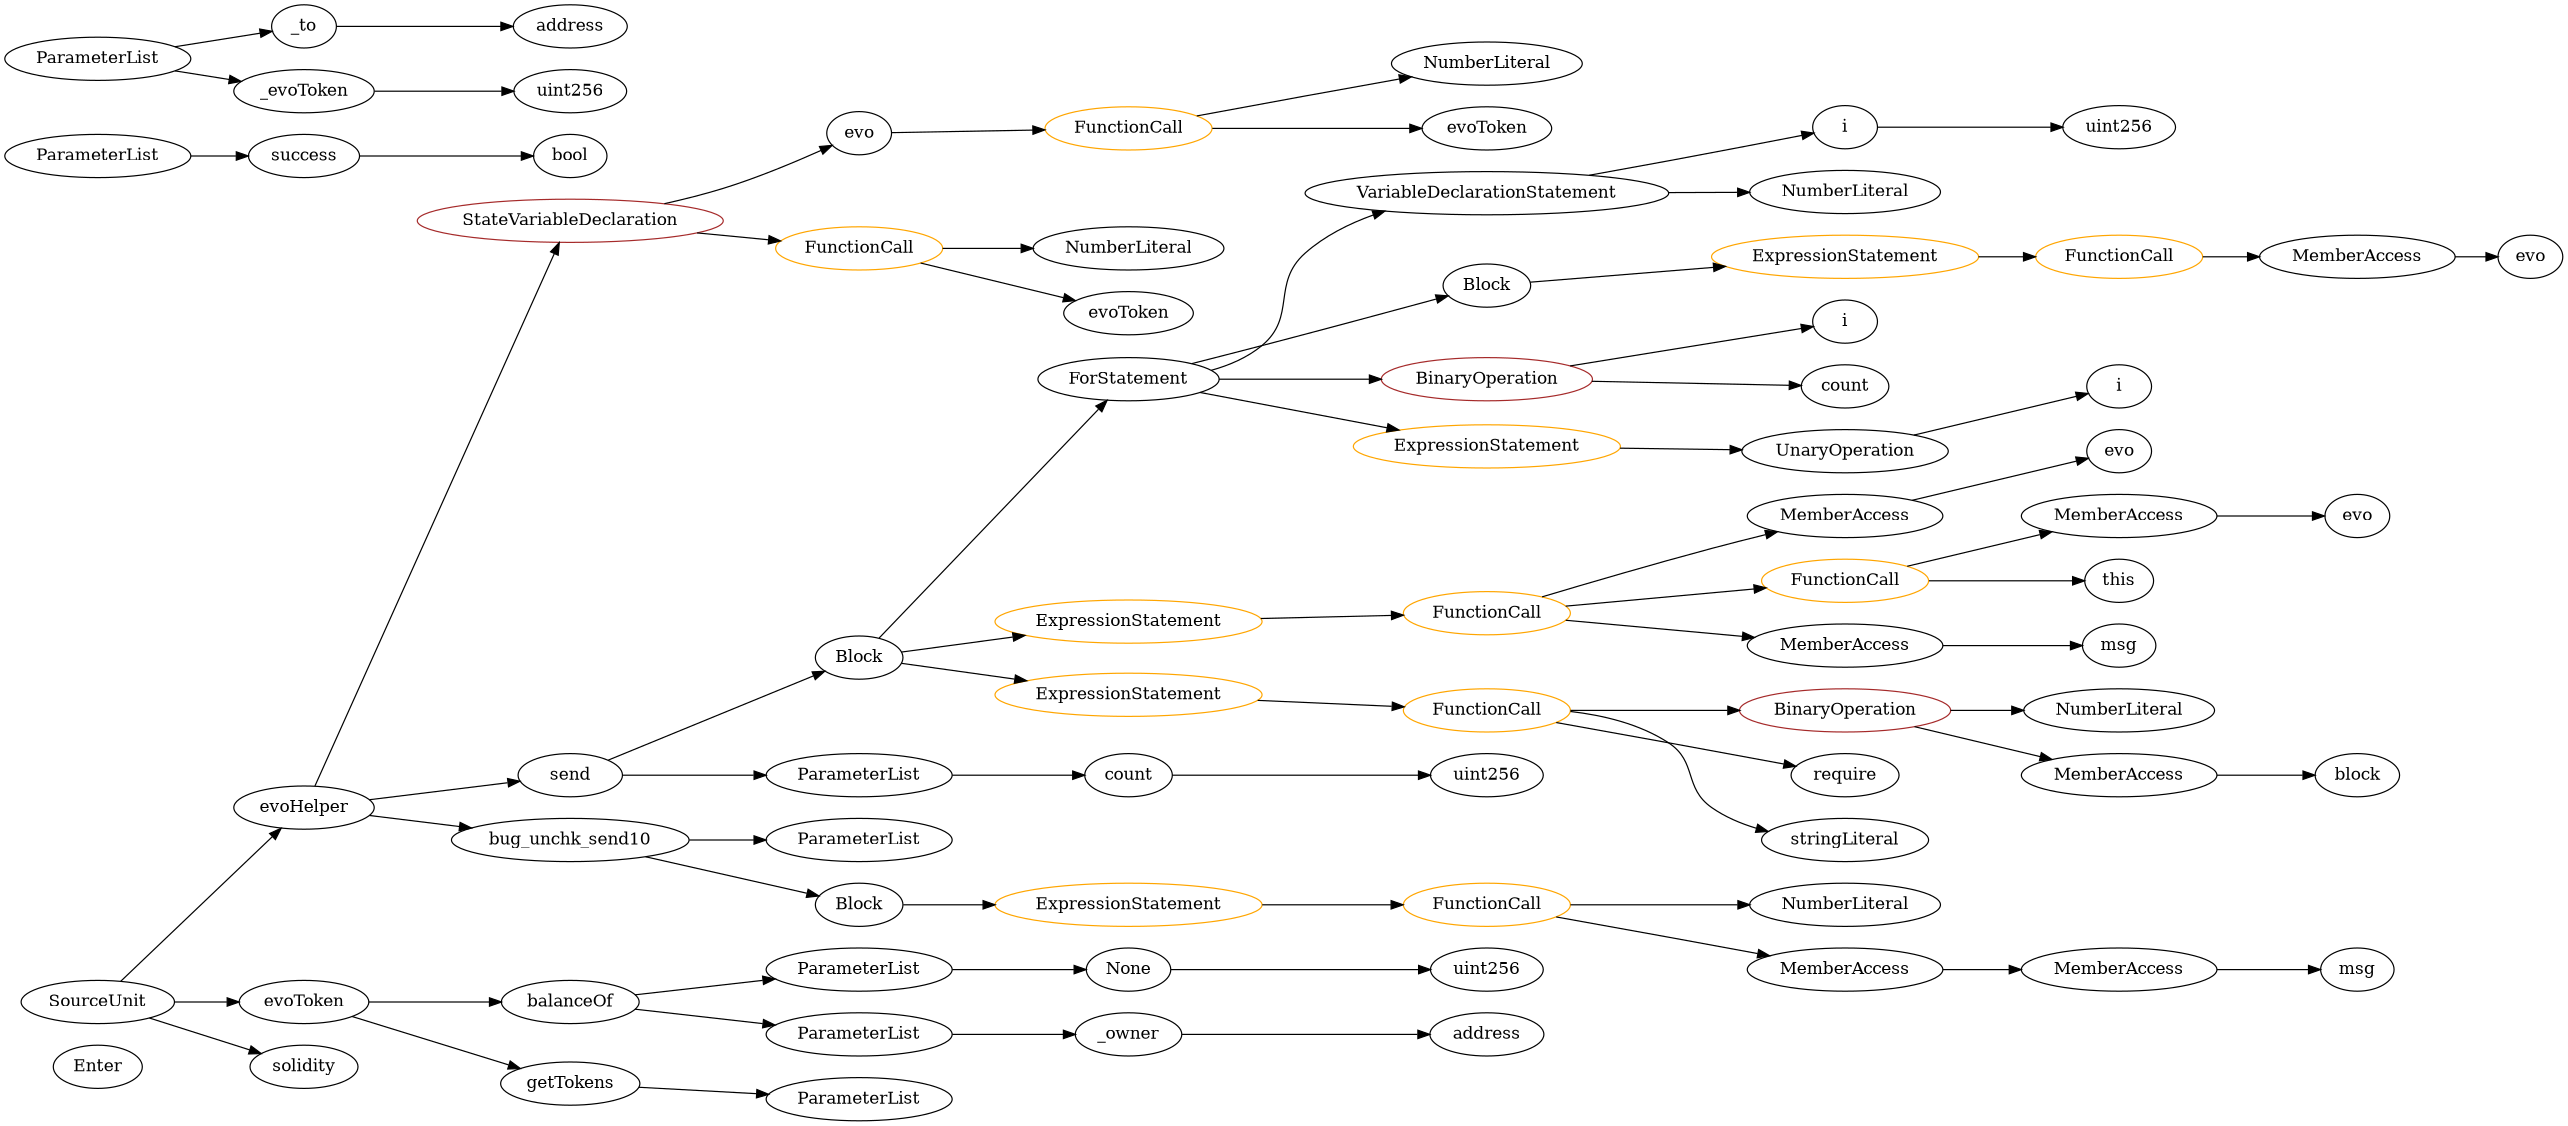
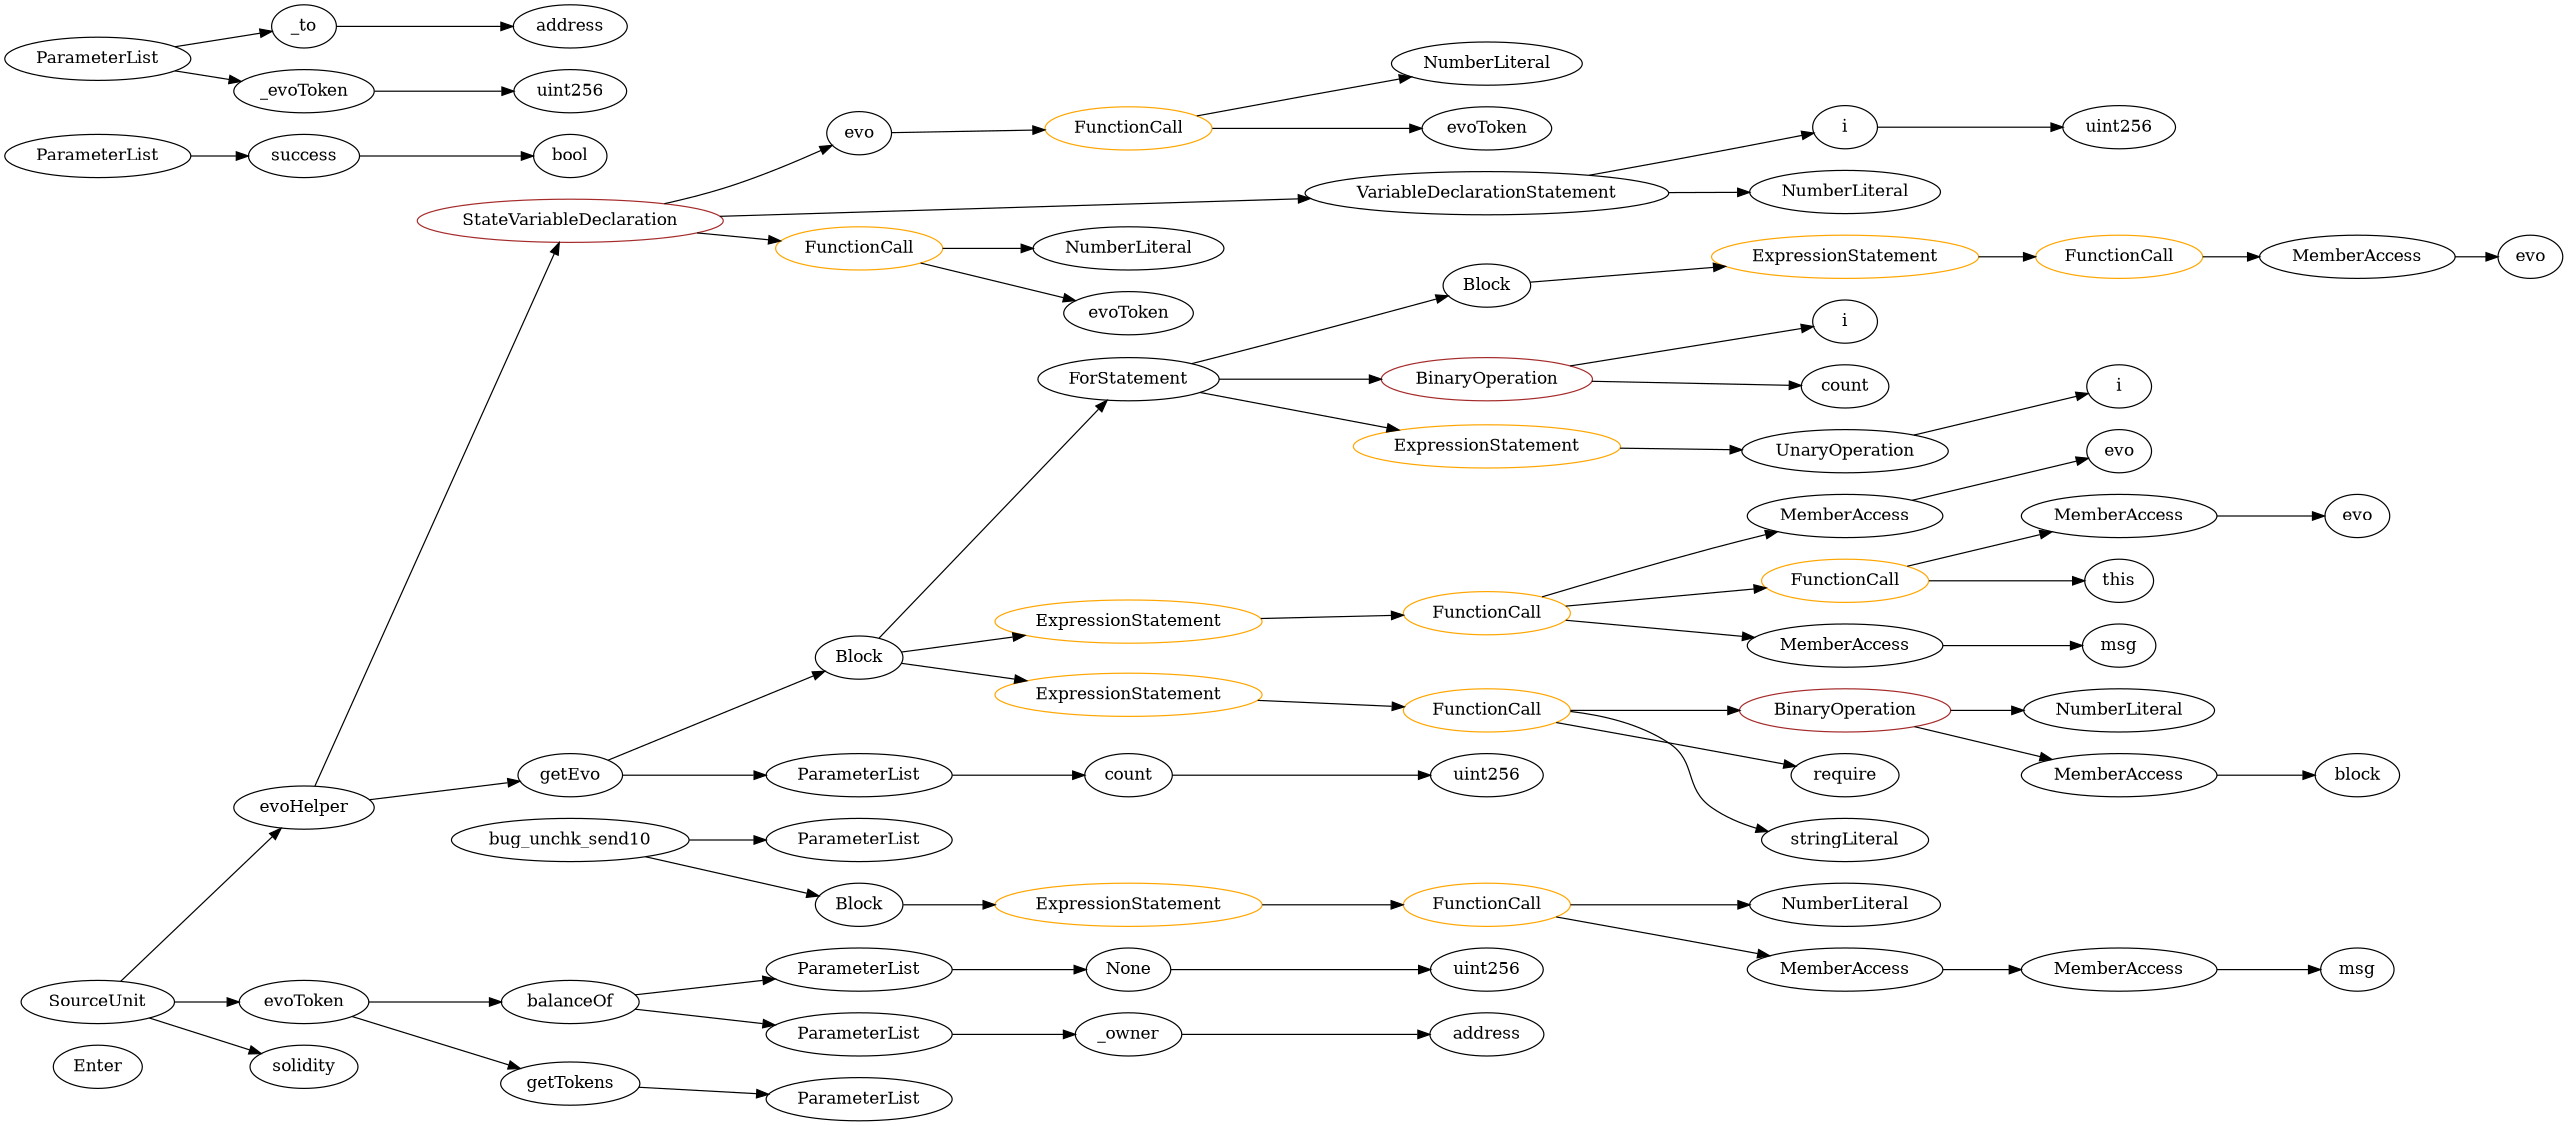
edge "ForStatement" -> "VariableDeclarationStatement": now "StateVariableDeclaration" -> "VariableDeclarationStatement"
node "send": label "send" -> "getEvo"
edge "evoHelper" -> "bug_unchk_send10": removed
